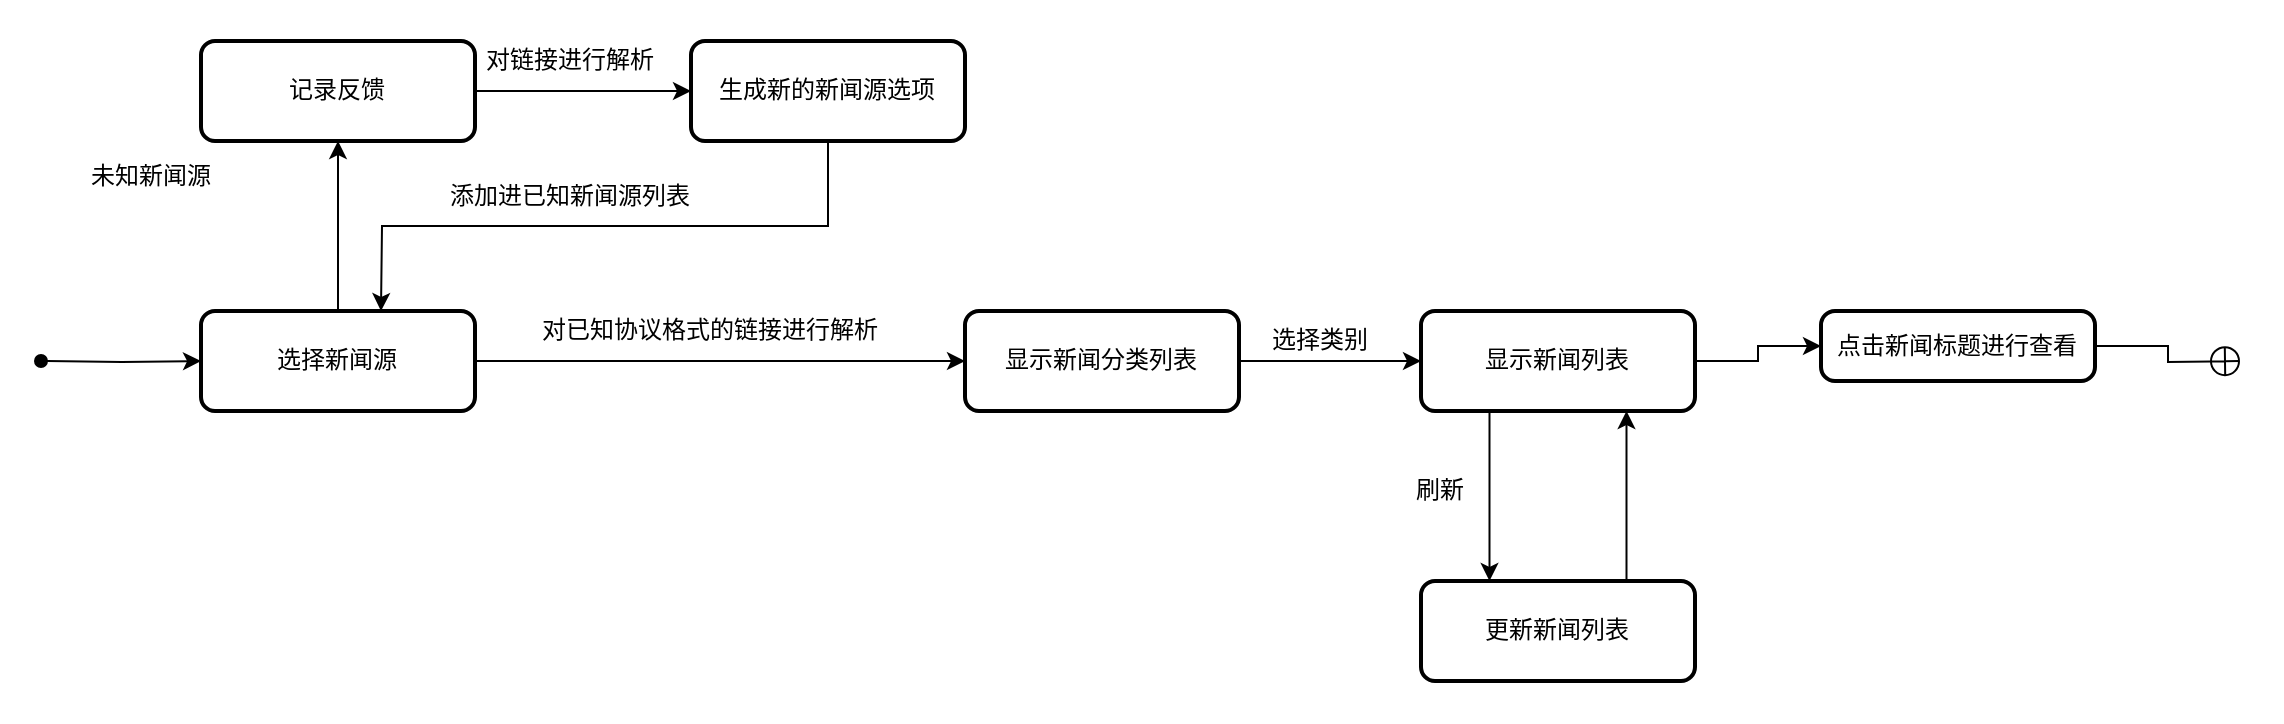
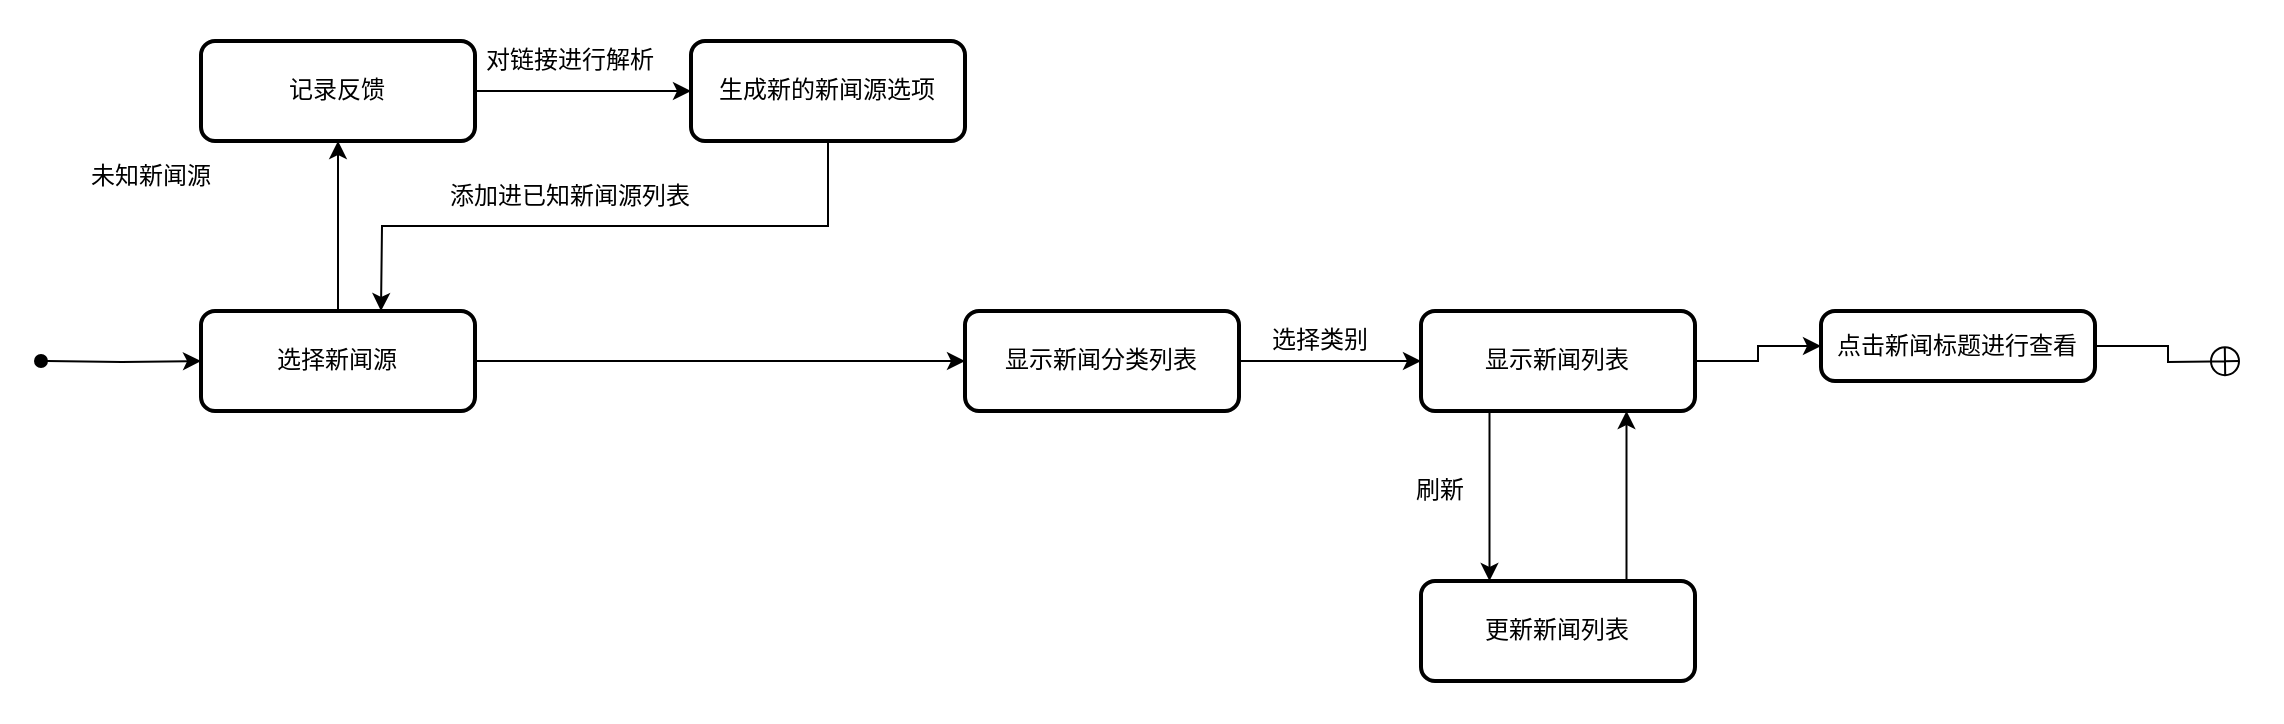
node "对已知协议格式的链接进行解析": removed
